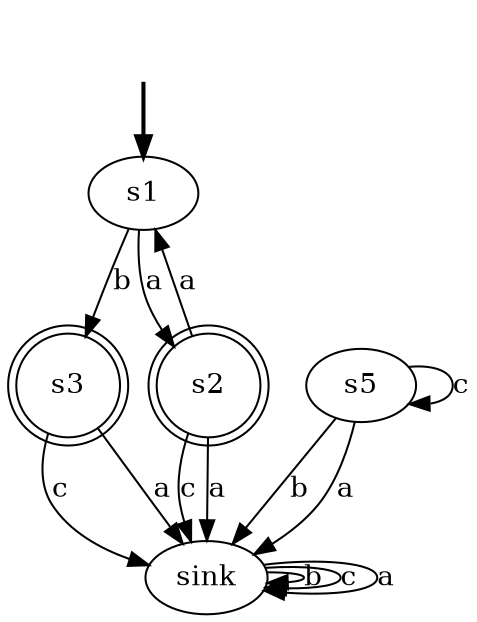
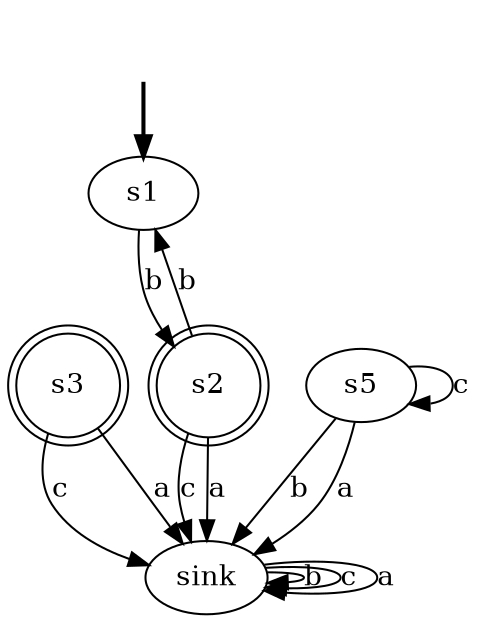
edge "s1" -> "s3": removed, label "b"
edge "s1" -> "s2": label "a" -> "b"
edge "s2" -> "s1": label "a" -> "b"
